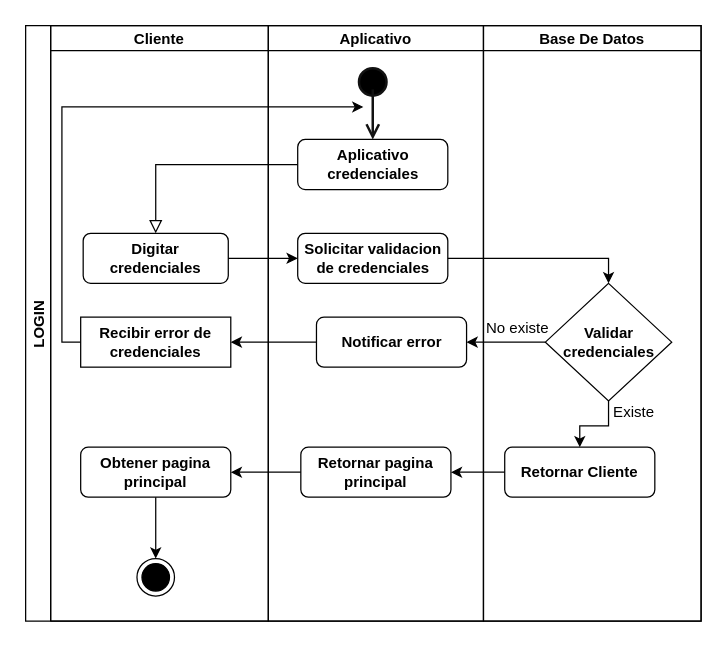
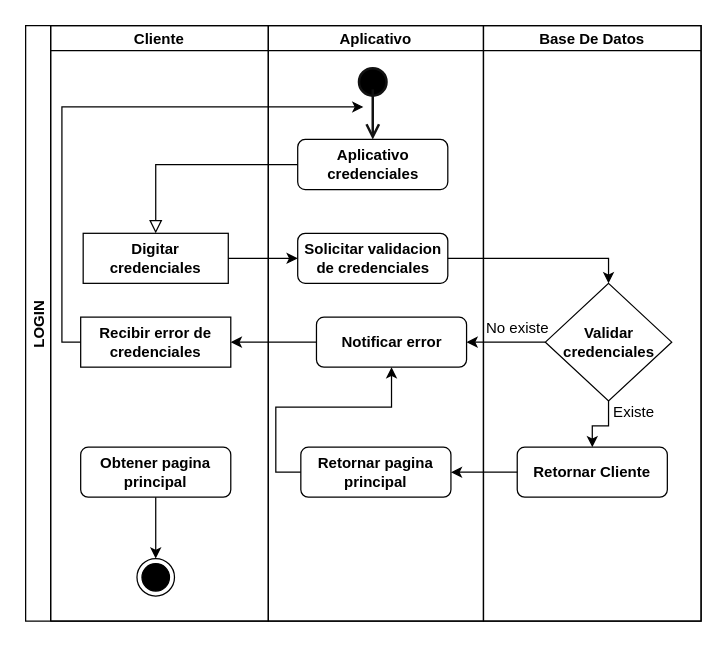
node "Digitar credenciales": shape rounded rectangle -> rectangle
edge "Retornar pagina principal" -> "Obtener pagina principal": now "Retornar pagina principal" -> "Notificar error"
node "Retornar Cliente": moved (579, 472) -> (592, 472)
